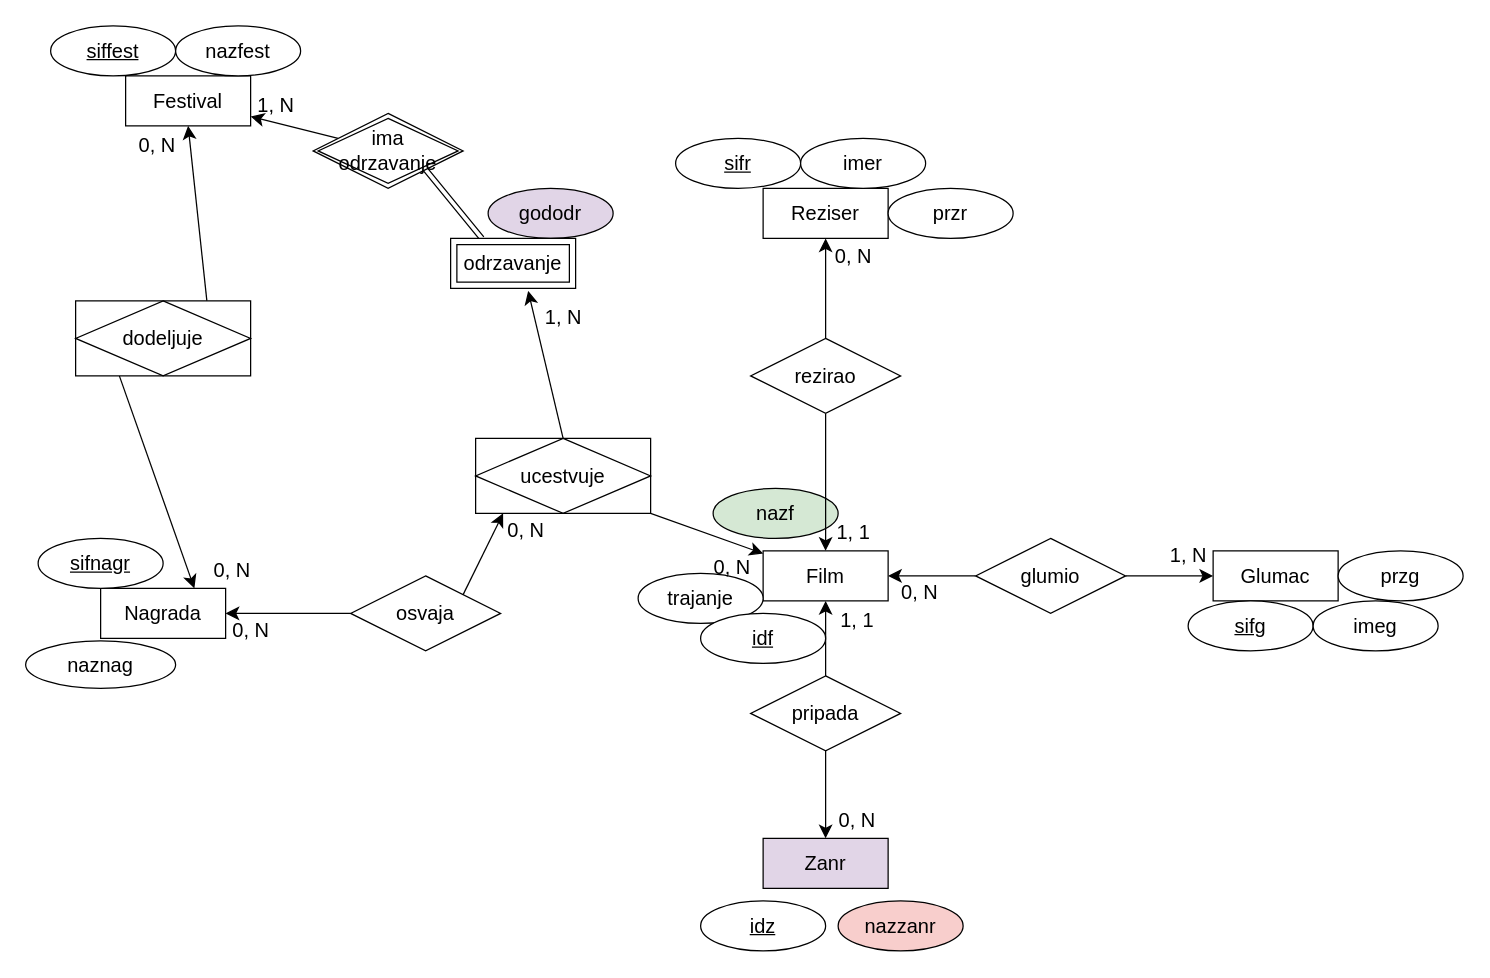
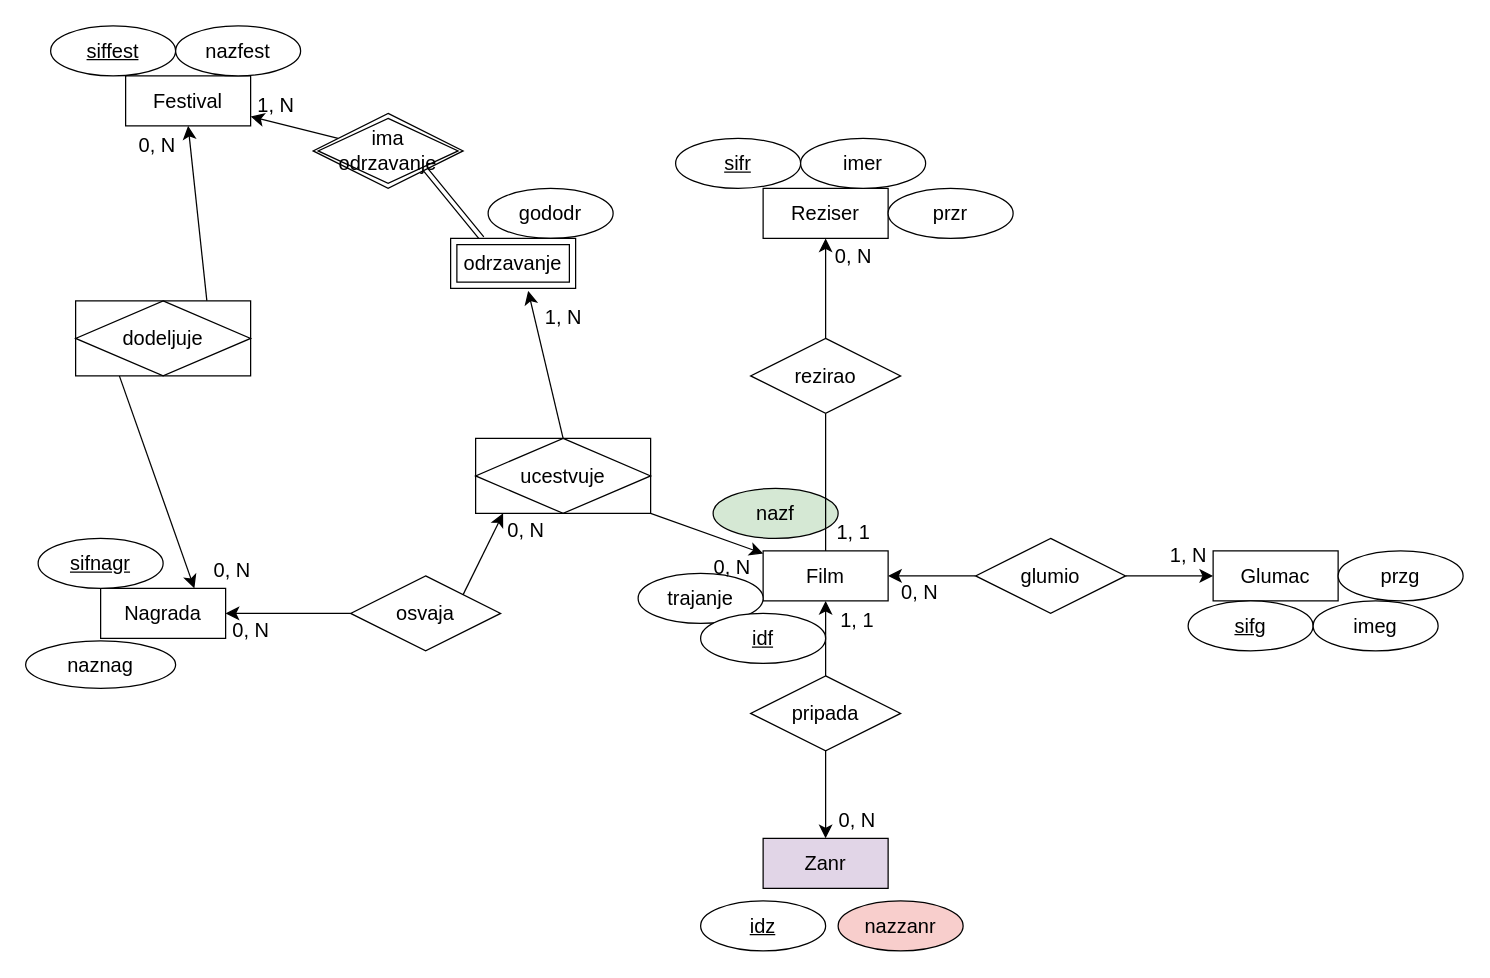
node "gododr": fillcolor #e1d5e7 -> #ffffff
edge "rezirao" -> "Film": arrowhead classic -> none
